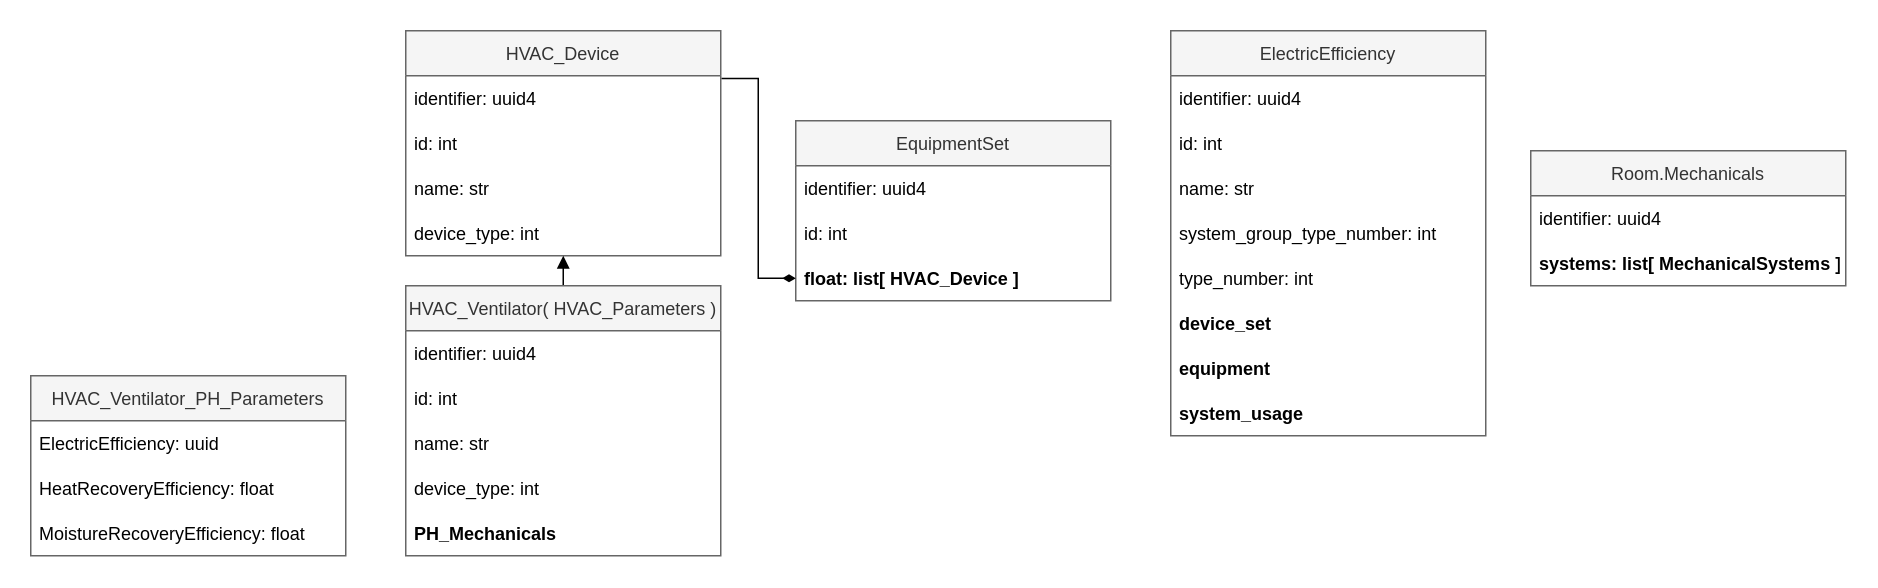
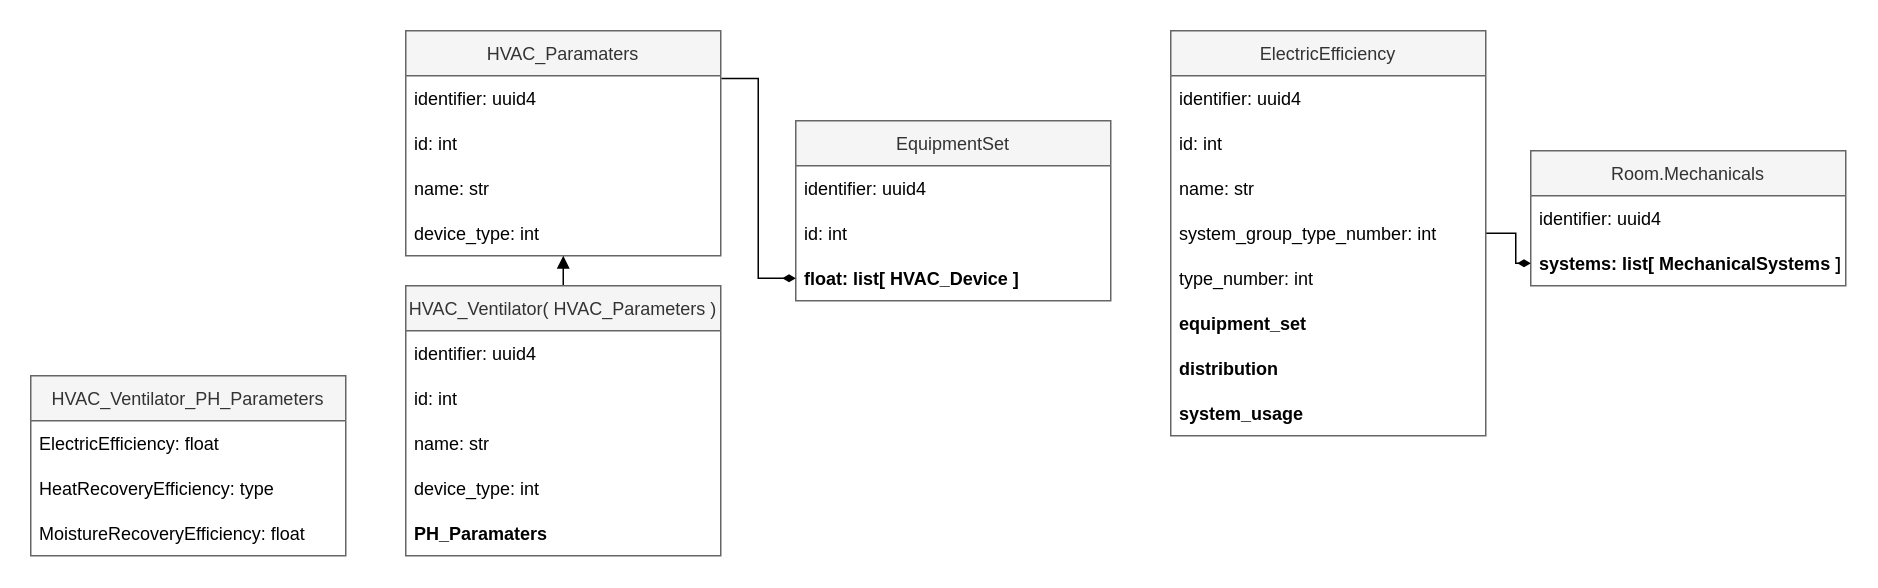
node "HVAC_Device": label "HVAC_Device" -> "HVAC_Paramaters"
edge "ElectricEfficiency" -> "systems: list[ MechanicalSystems ]": added
node "device_set": label "device_set" -> "equipment_set"
node "equipment": label "equipment" -> "distribution"
node "ElectricEfficiency: uuid": label "ElectricEfficiency: uuid" -> "ElectricEfficiency: float"
node "HeatRecoveryEfficiency: float": label "HeatRecoveryEfficiency: float" -> "HeatRecoveryEfficiency: type"
node "PH_Mechanicals": label "PH_Mechanicals" -> "PH_Paramaters"
